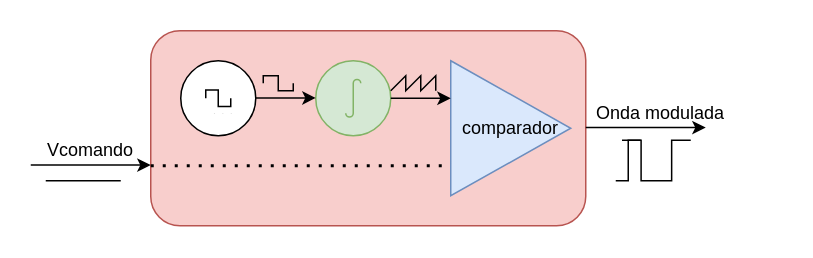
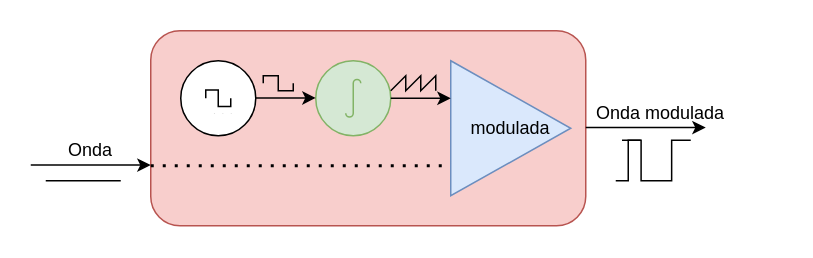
node "comparador": label "comparador" -> "modulada"
node "Vcomando": label "Vcomando" -> "Onda"
